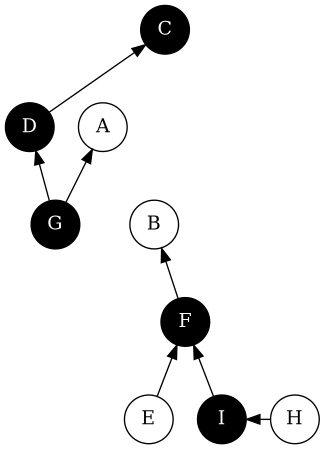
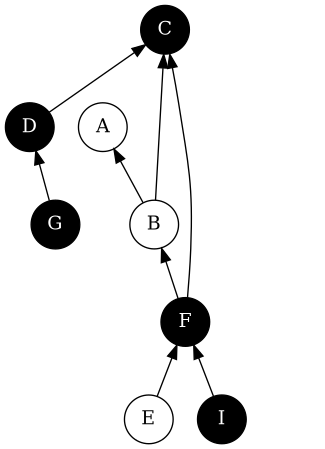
edge "B" -> "C": added
edge "G" -> "A": now "B" -> "A"
edge "F" -> "C": added
node "H": removed
